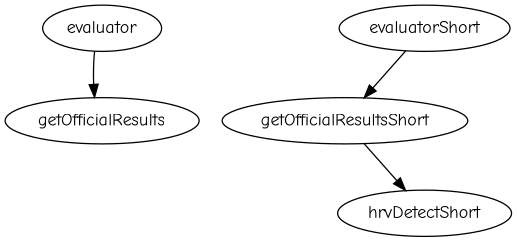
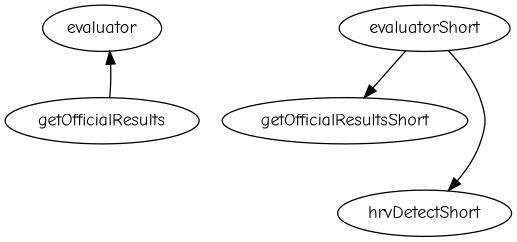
edge "evaluator" -> "getOfficialResults": reversed
edge "getOfficialResultsShort" -> "hrvDetectShort": now "evaluatorShort" -> "hrvDetectShort"
